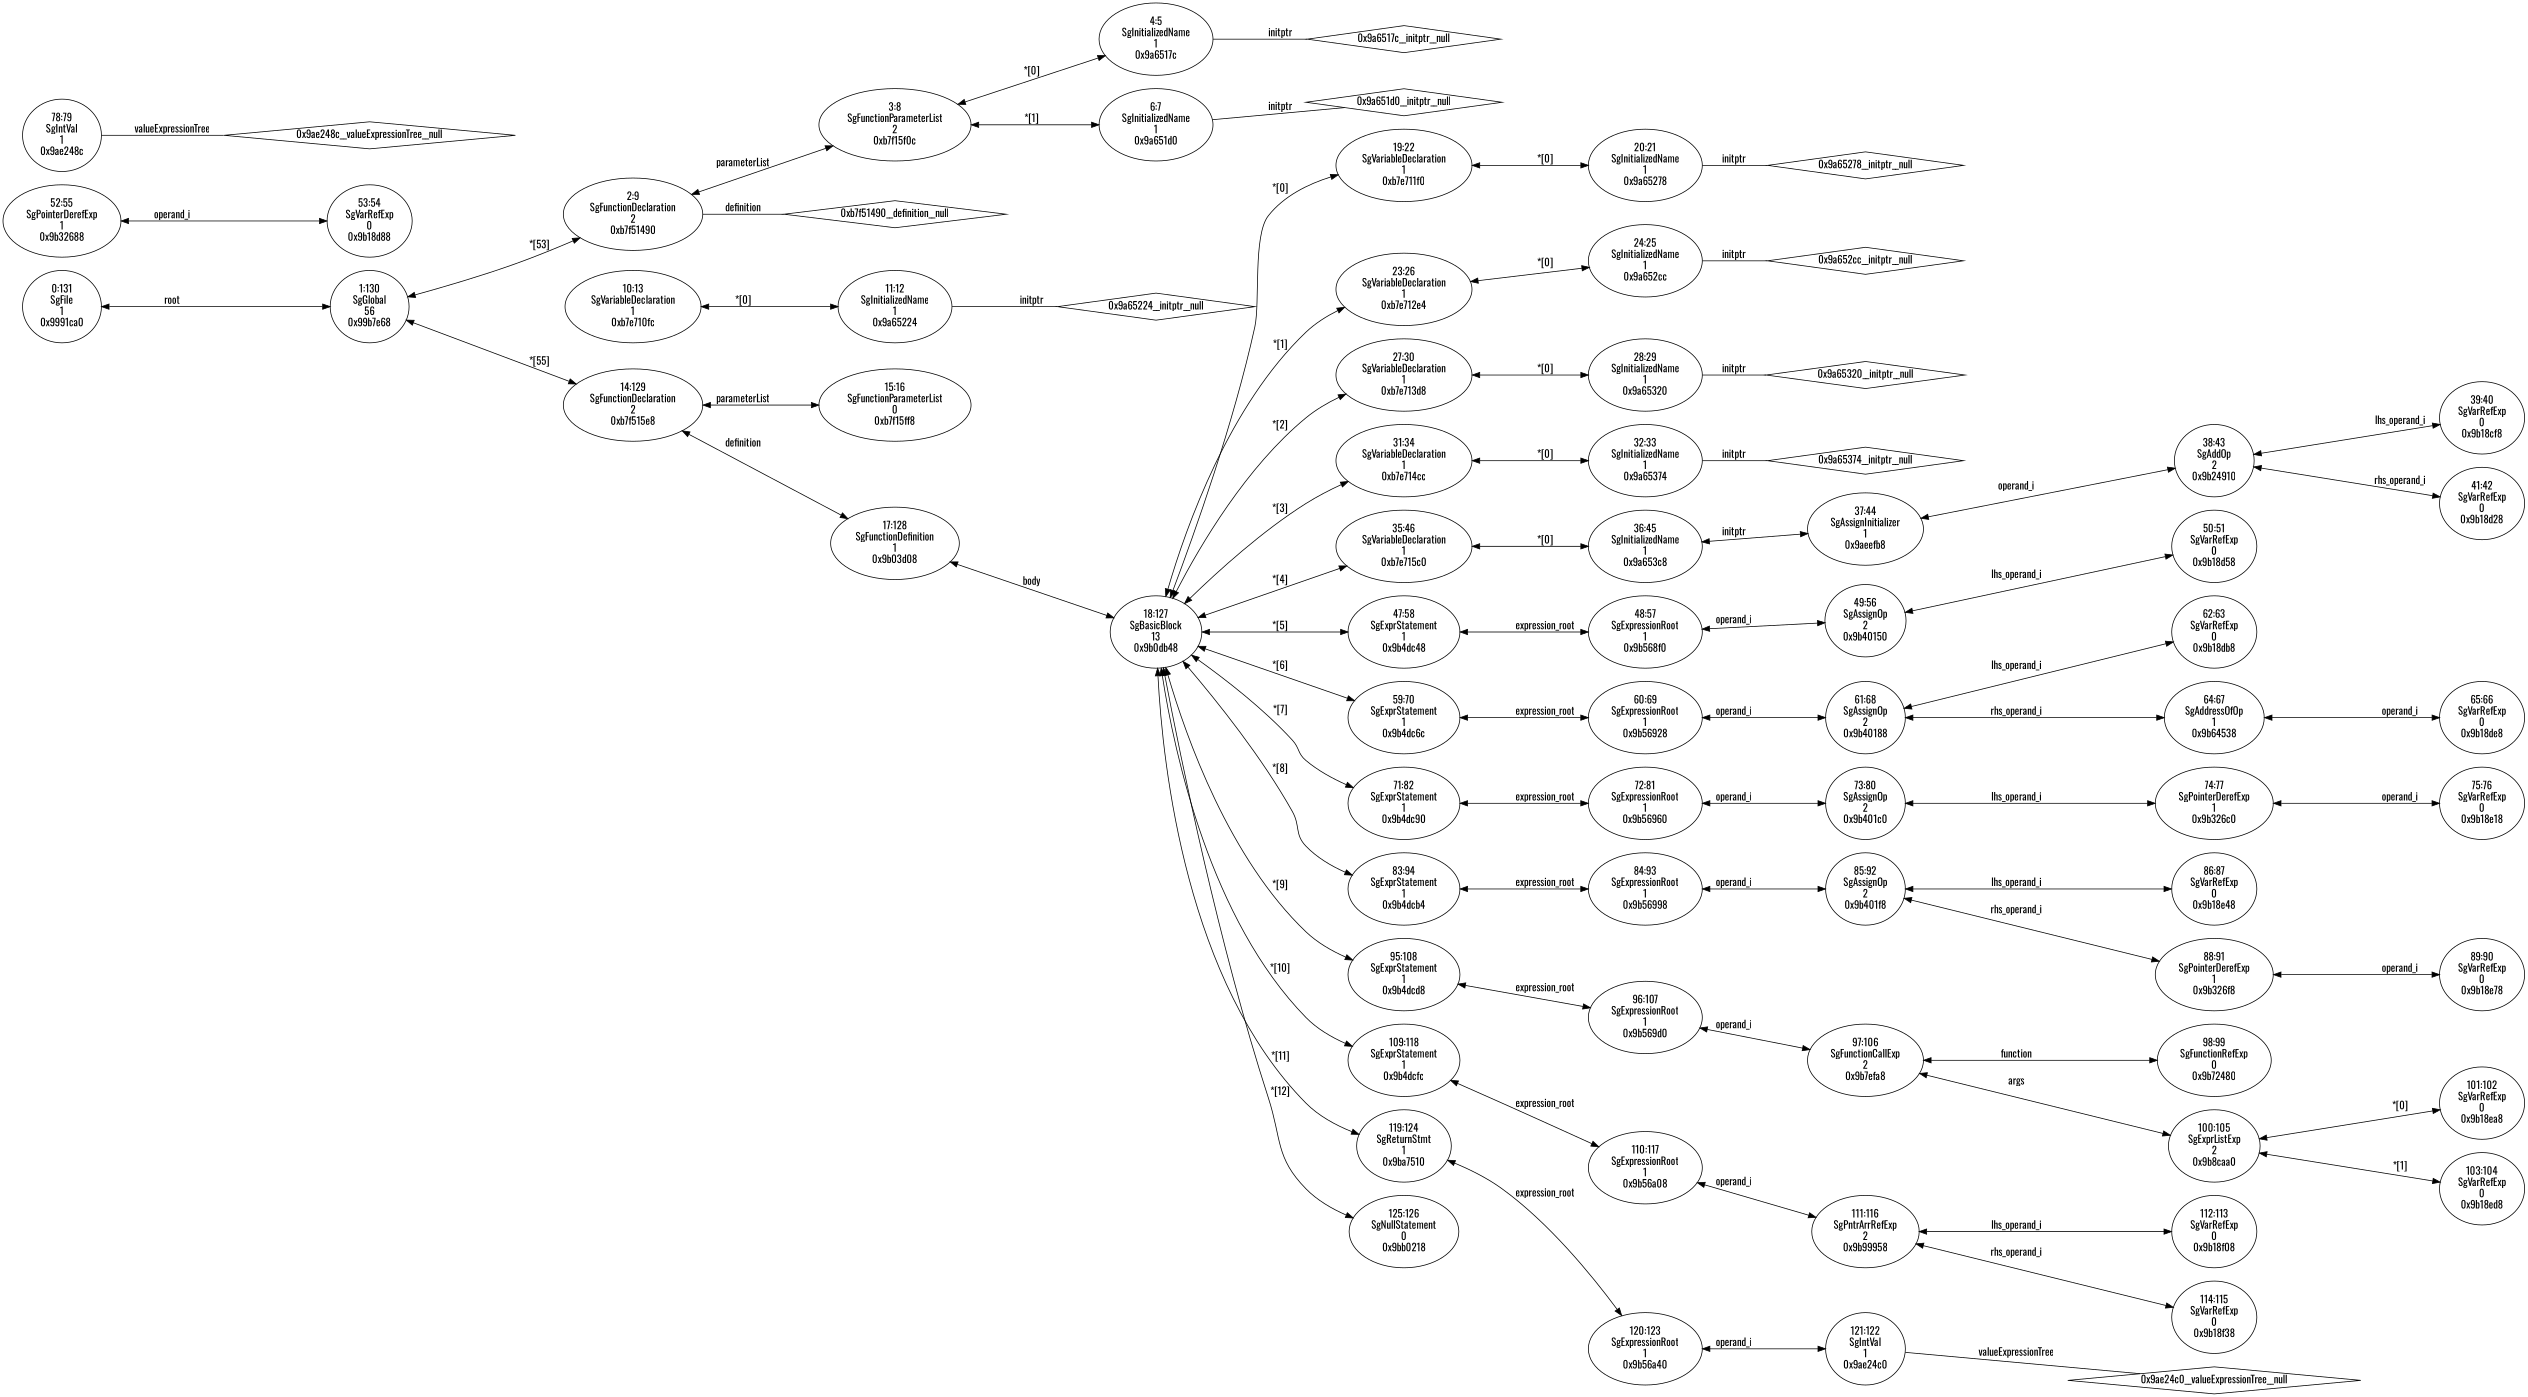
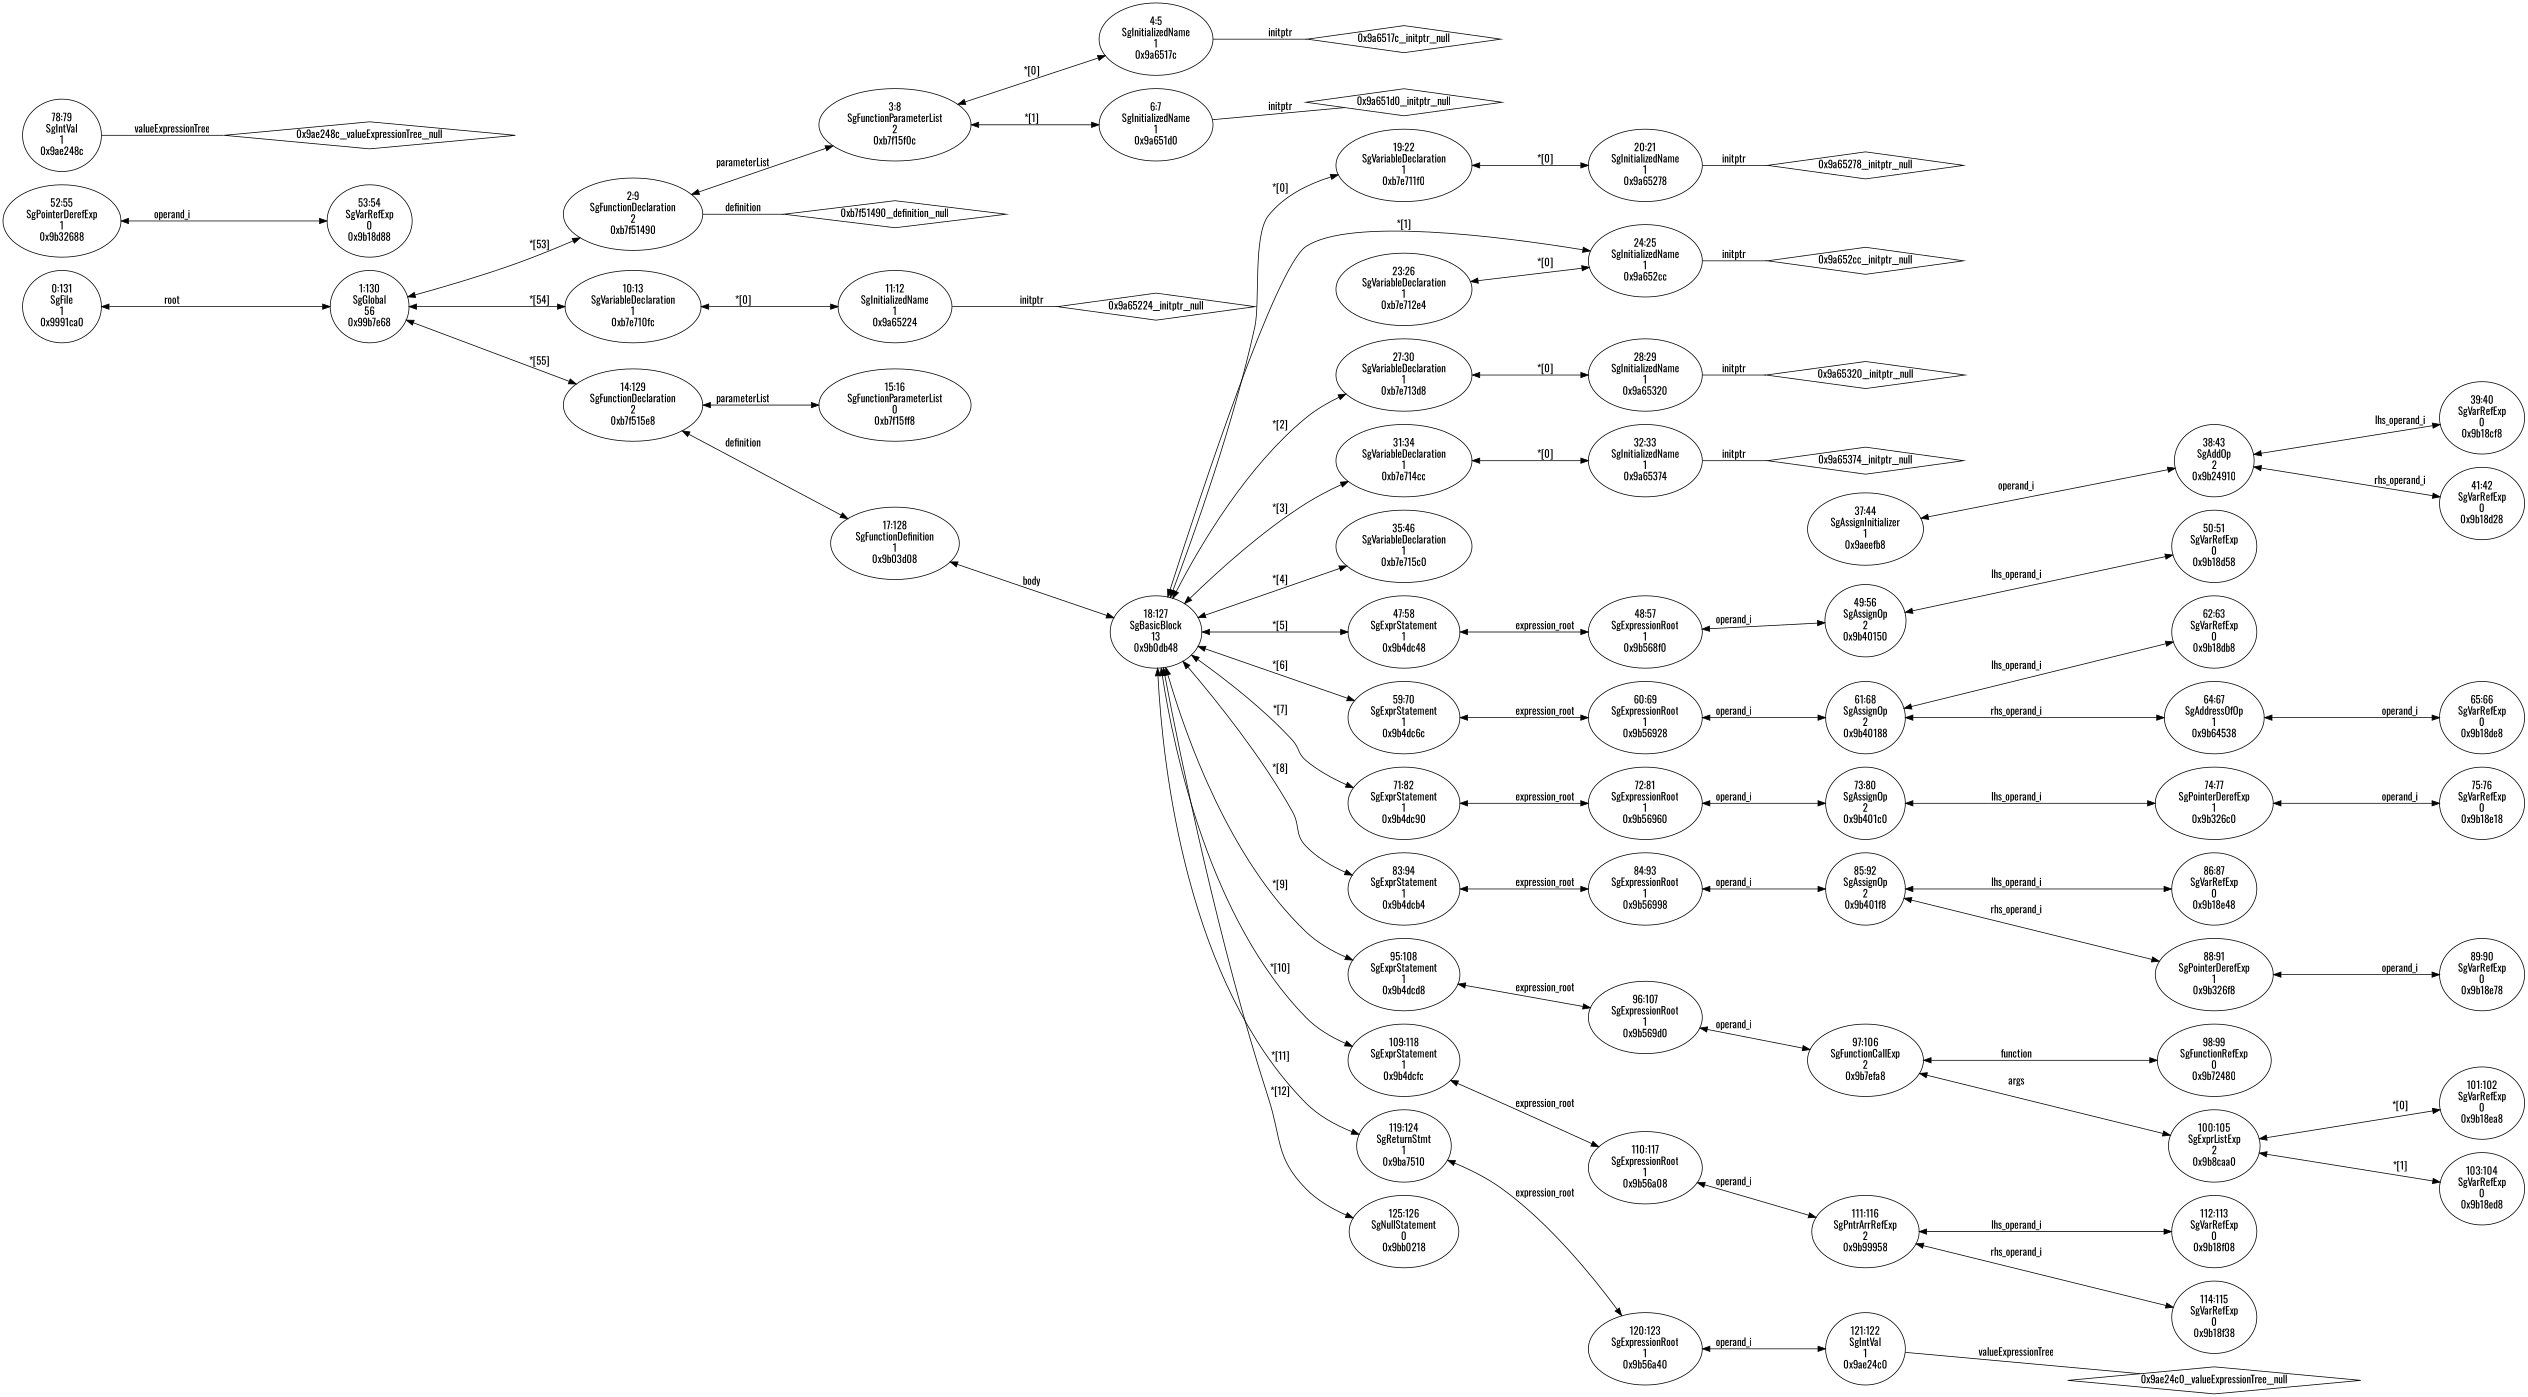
edge "1:130 SgGlobal 56 0x99b7e68" -- "10:13 SgVariableDeclaration 1 0xb7e710fc": added, label "*[54]"
edge "23:26 SgVariableDeclaration 1 0xb7e712e4" -- "18:127 SgBasicBlock 13 0x9b0db48": now "24:25 SgInitializedName 1 0x9a652cc" -- "18:127 SgBasicBlock 13 0x9b0db48"
node "36:45 SgInitializedName 1 0x9a653c8": removed
